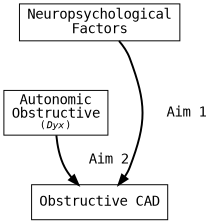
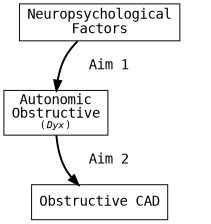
edge "Neuropsychological" -> "Obstructive CAD": now "Neuropsychological" -> "Autonomic"
